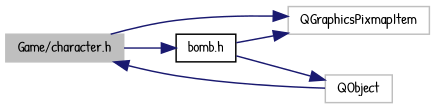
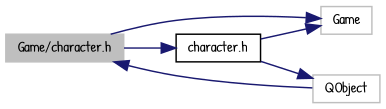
node "QGraphicsPixmapItem": label "QGraphicsPixmapItem" -> "Game"
node "bomb.h": label "bomb.h" -> "character.h"
